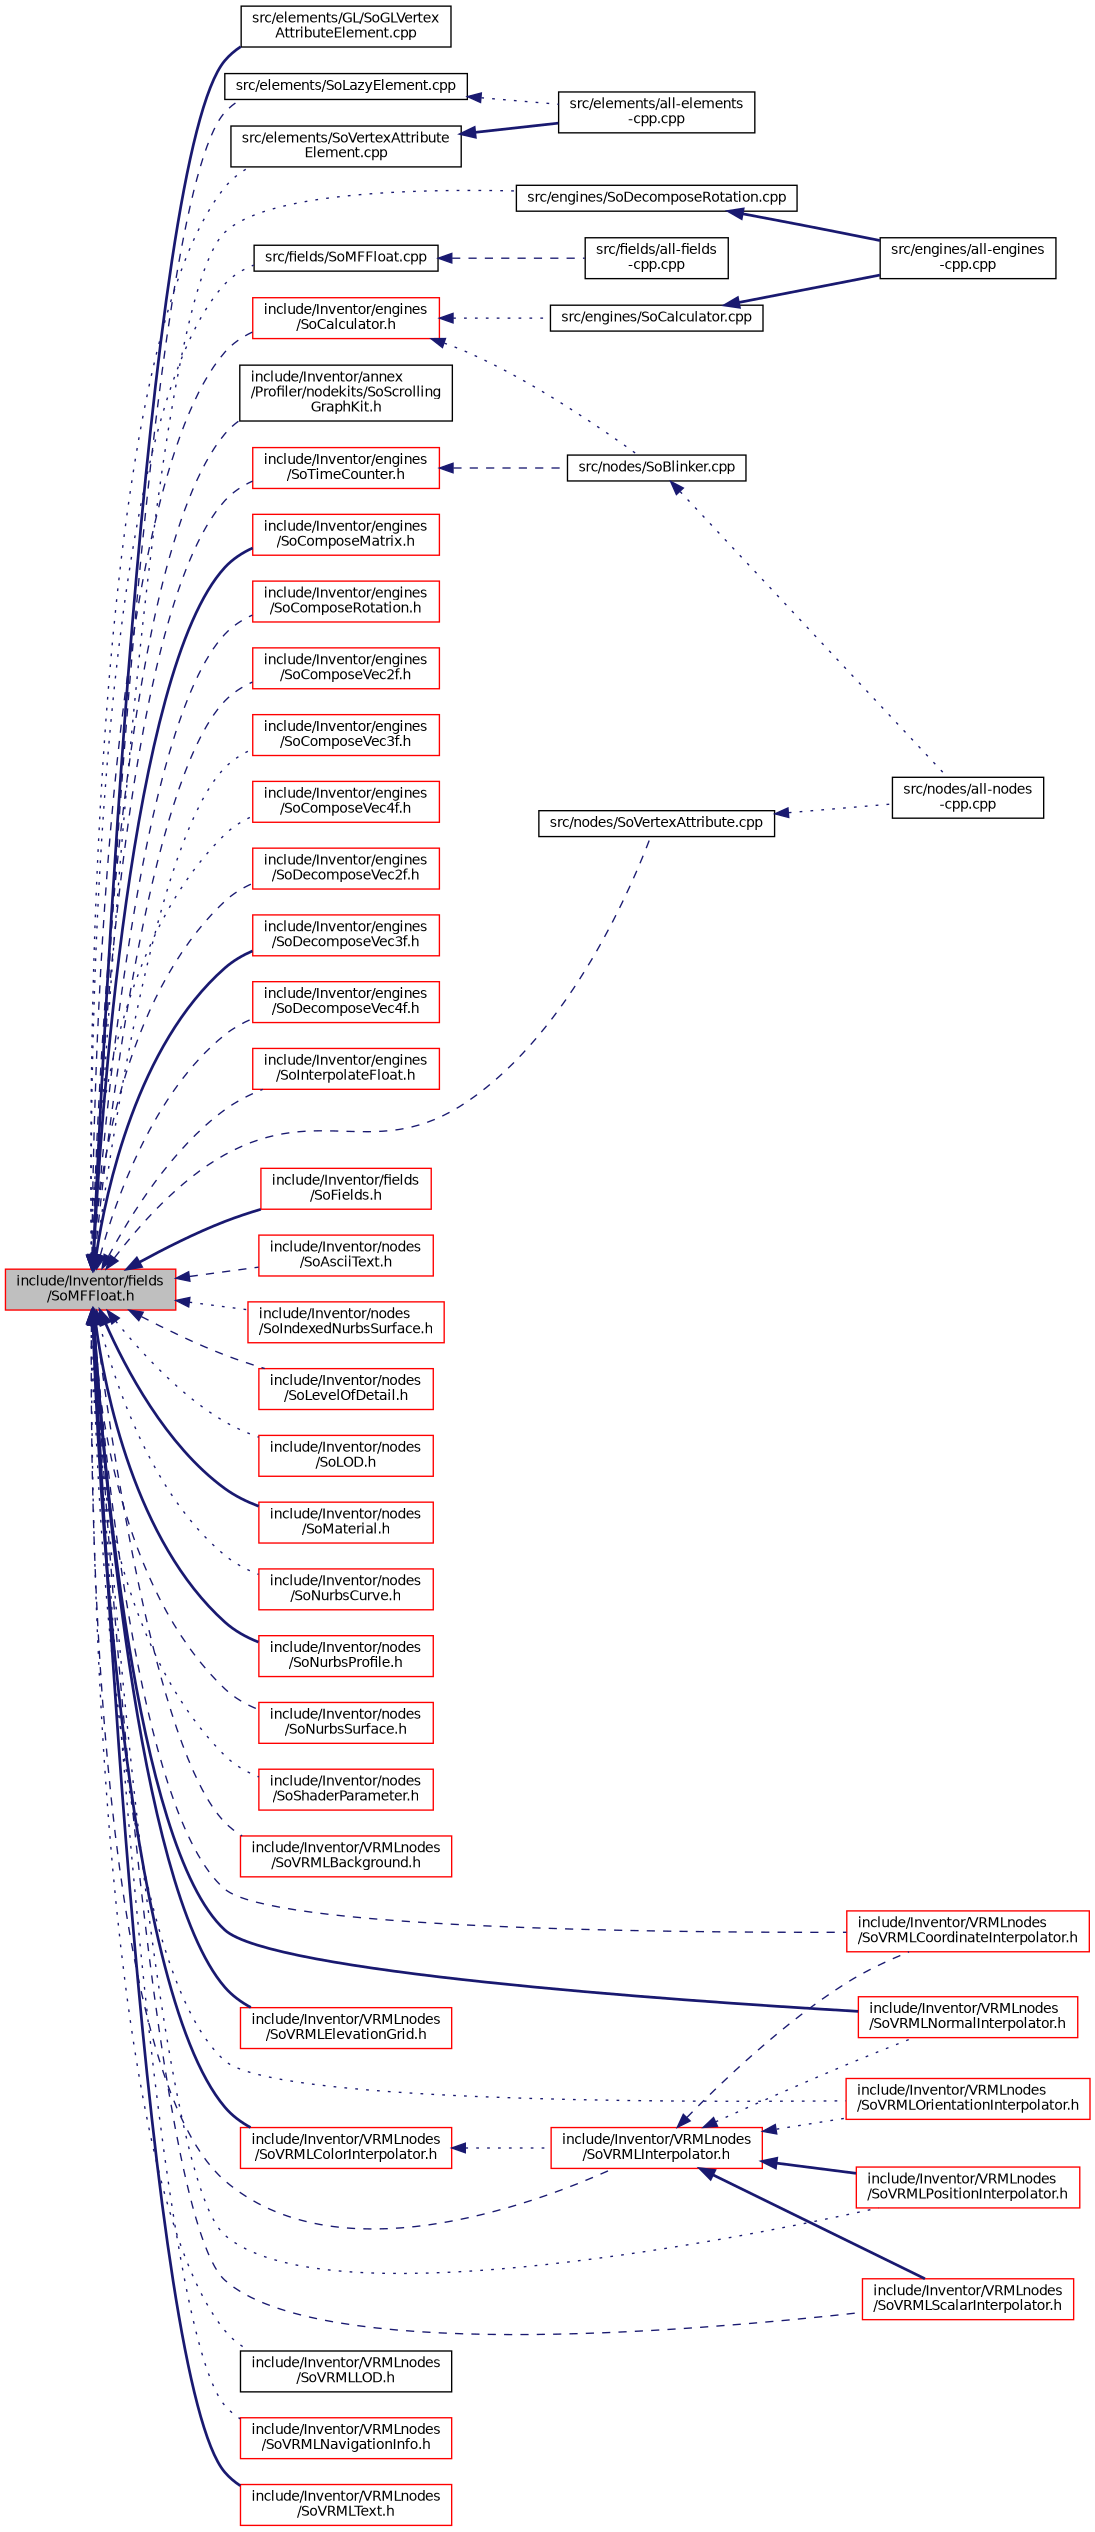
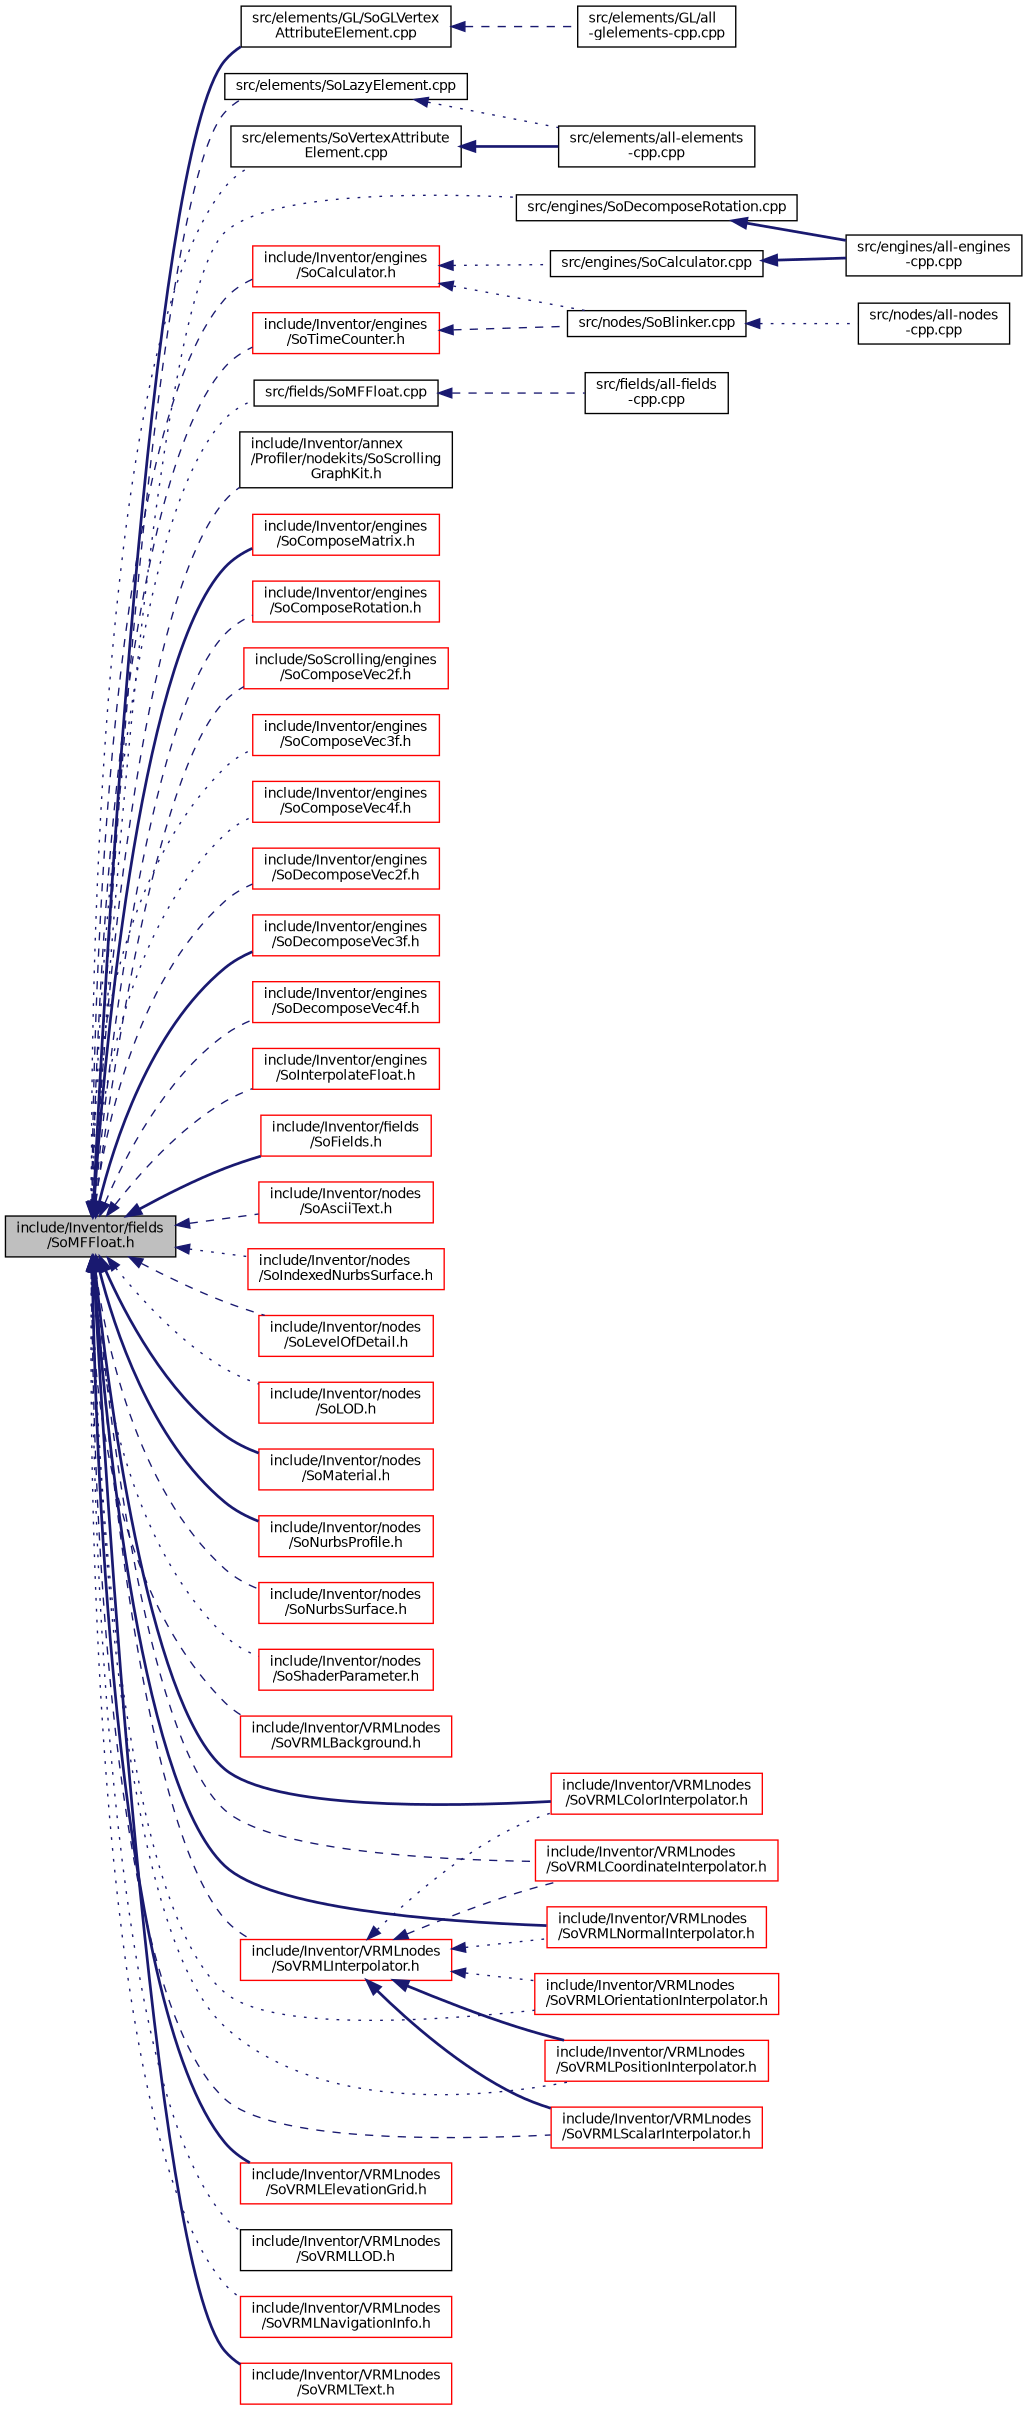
node "src/elements/GL/all -glelements-cpp.cpp": added
node "include/Inventor/engines /SoComposeVec2f.h": label "include/Inventor/engines /SoComposeVec2f.h" -> "include/SoScrolling/engines /SoComposeVec2f.h"
node "src/nodes/SoVertexAttribute.cpp": removed
node "include/Inventor/fields /SoMFFloat.h": color red -> black
node "include/Inventor/nodes /SoNurbsCurve.h": removed
edge "include/Inventor/VRMLnodes /SoVRMLInterpolator.h" -> "include/Inventor/VRMLnodes /SoVRMLColorInterpolator.h": reversed
